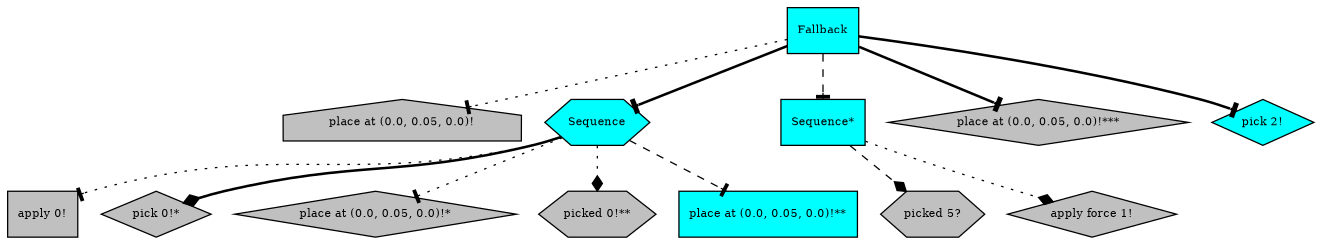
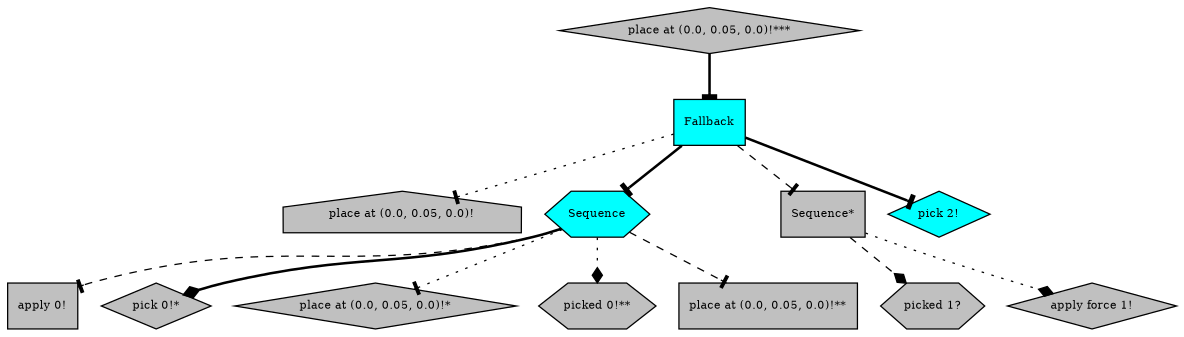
edge "Fallback" -> "place at (0.0, 0.05, 0.0)!***": reversed
node "Sequence*": fillcolor cyan -> gray
edge "Sequence" -> "apply 0!": style dotted -> dashed
node "place at (0.0, 0.05, 0.0)!**": fillcolor cyan -> gray
node "picked 5?": label "picked 5?" -> "picked 1?"
